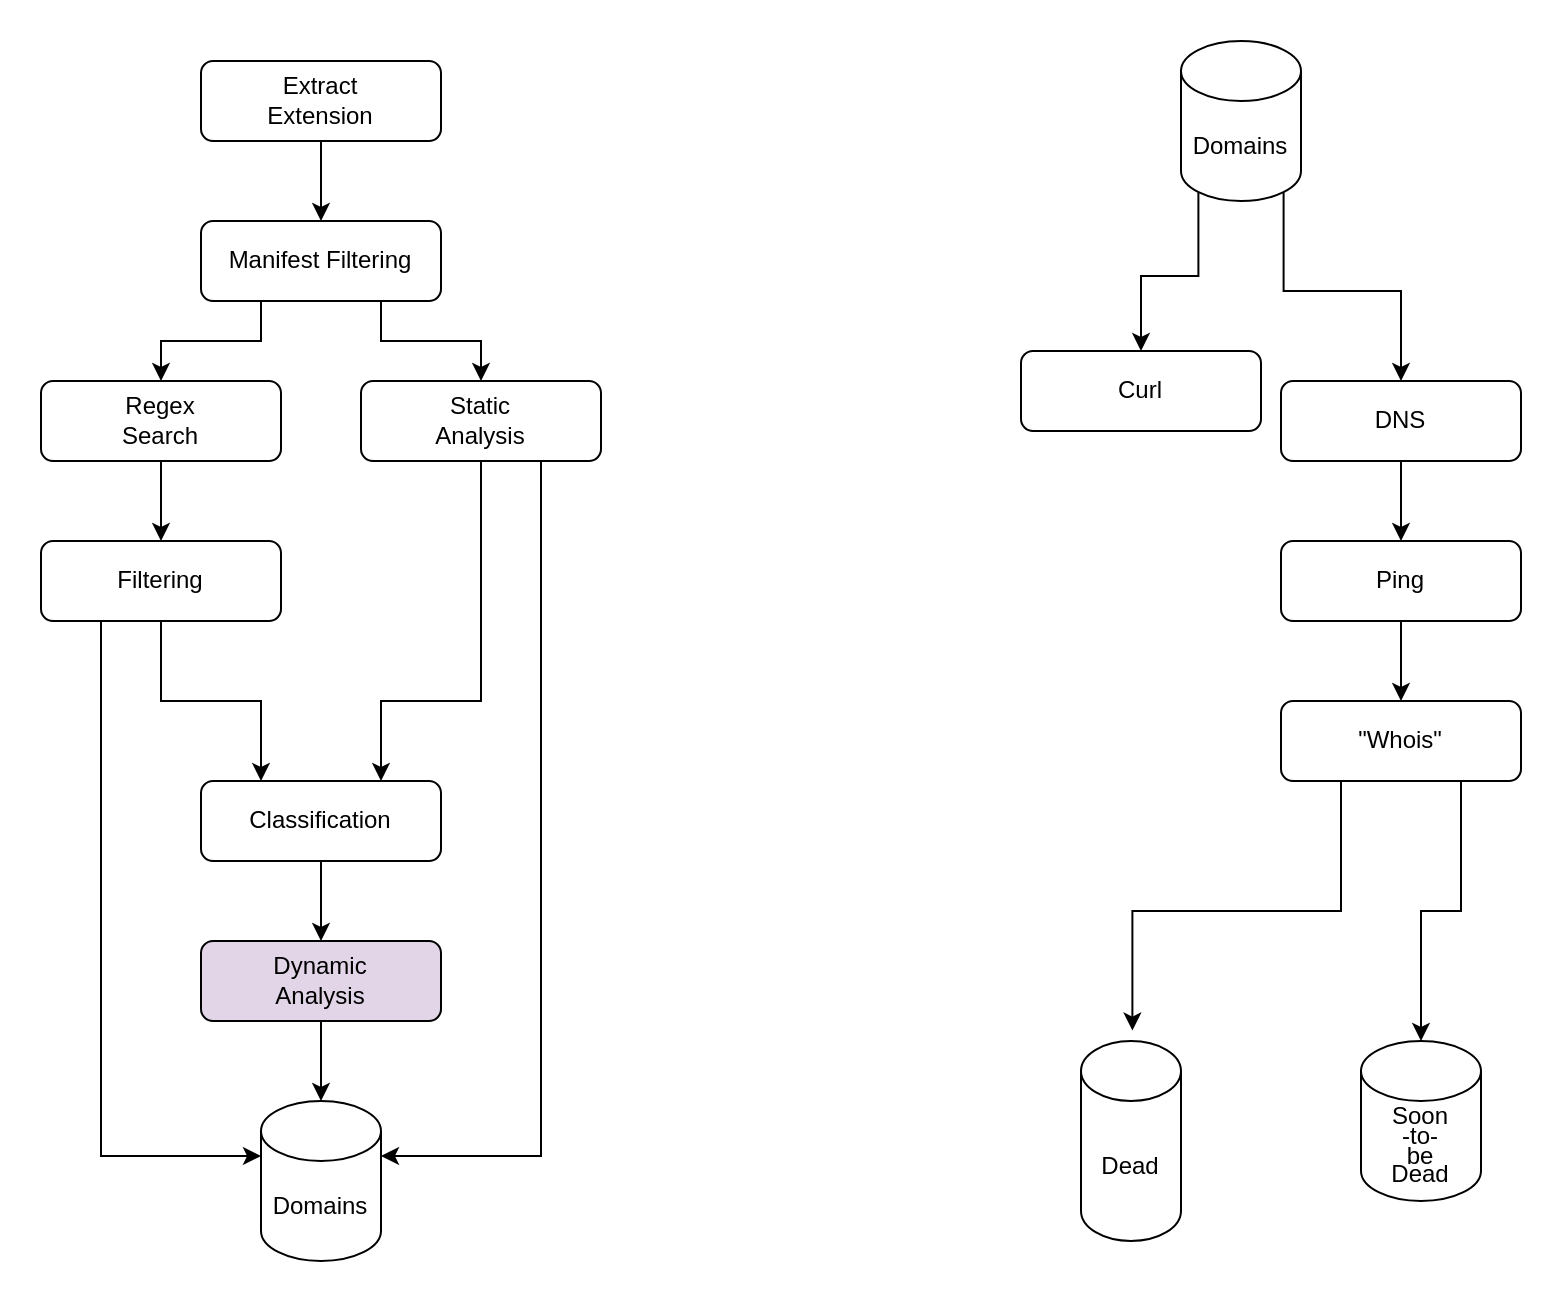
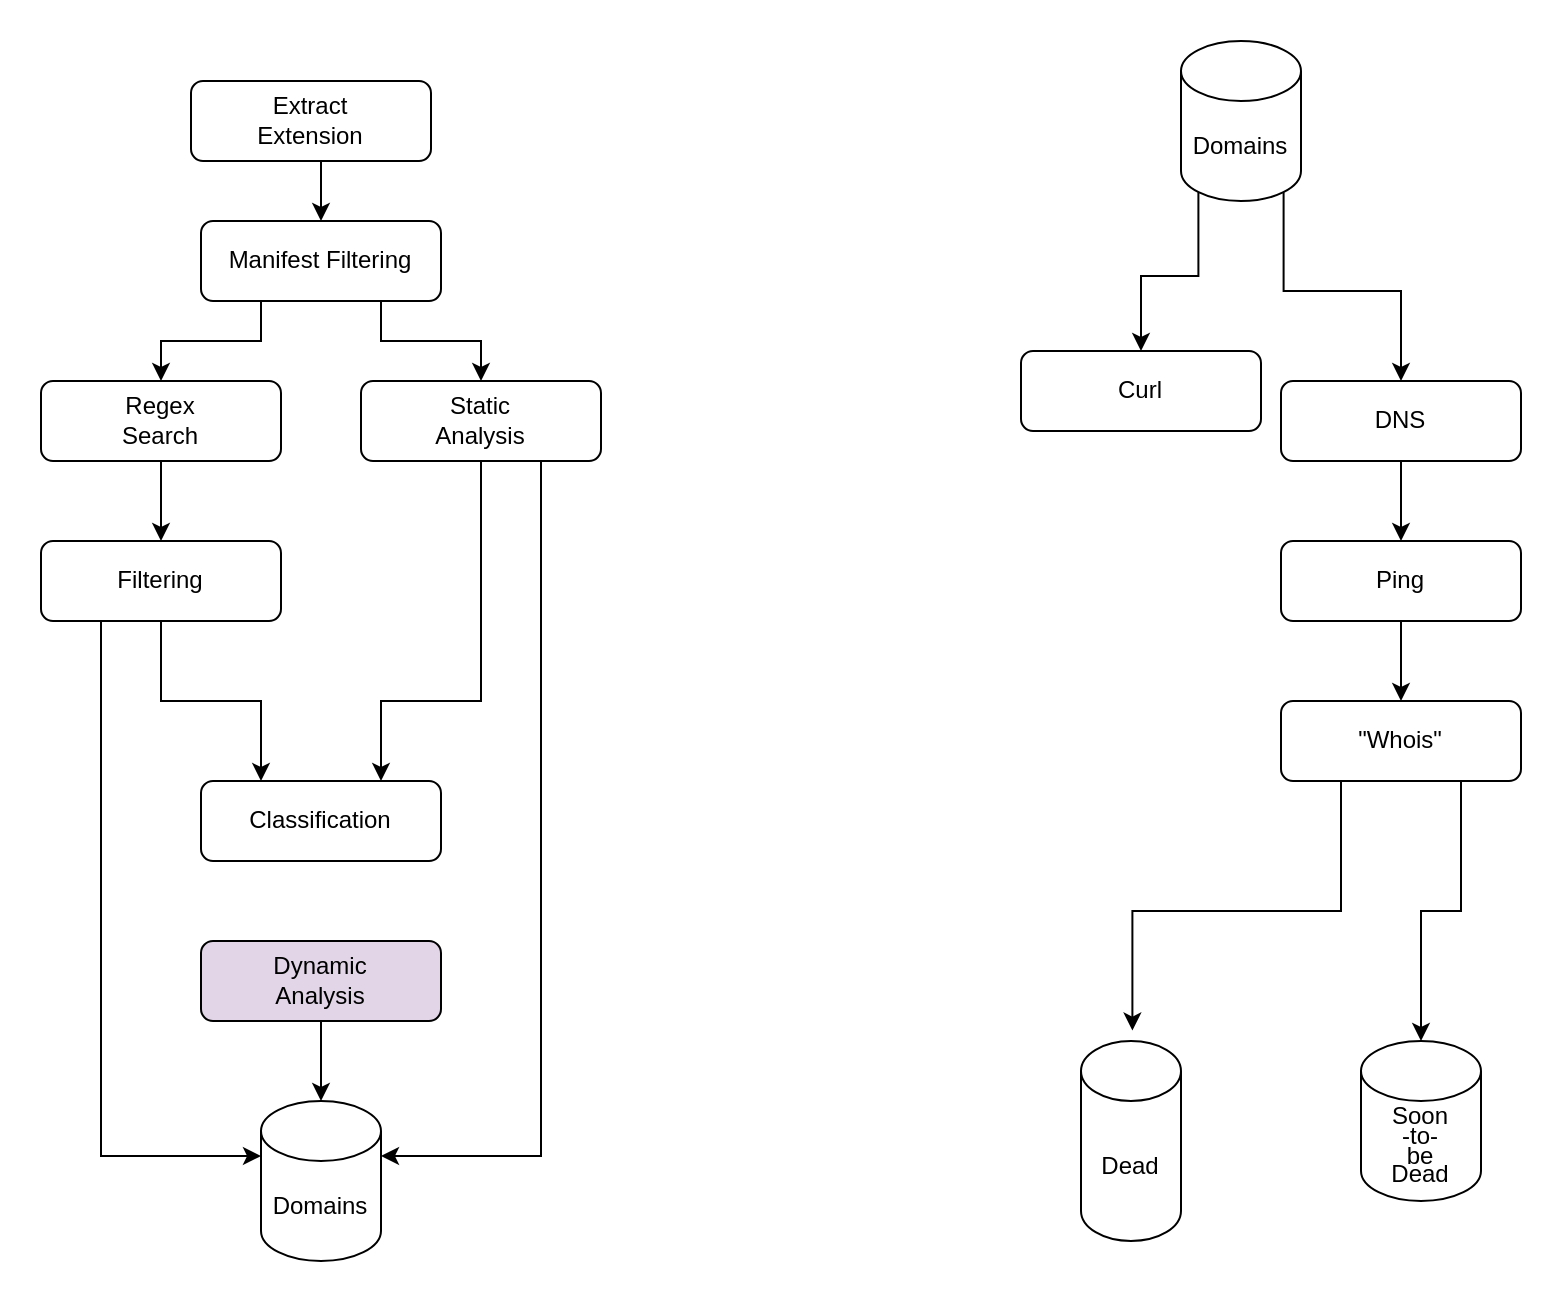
node "Extract Extension": moved (321, 101) -> (311, 121)
edge "Classification" -> "Dynamic Analysis": removed
